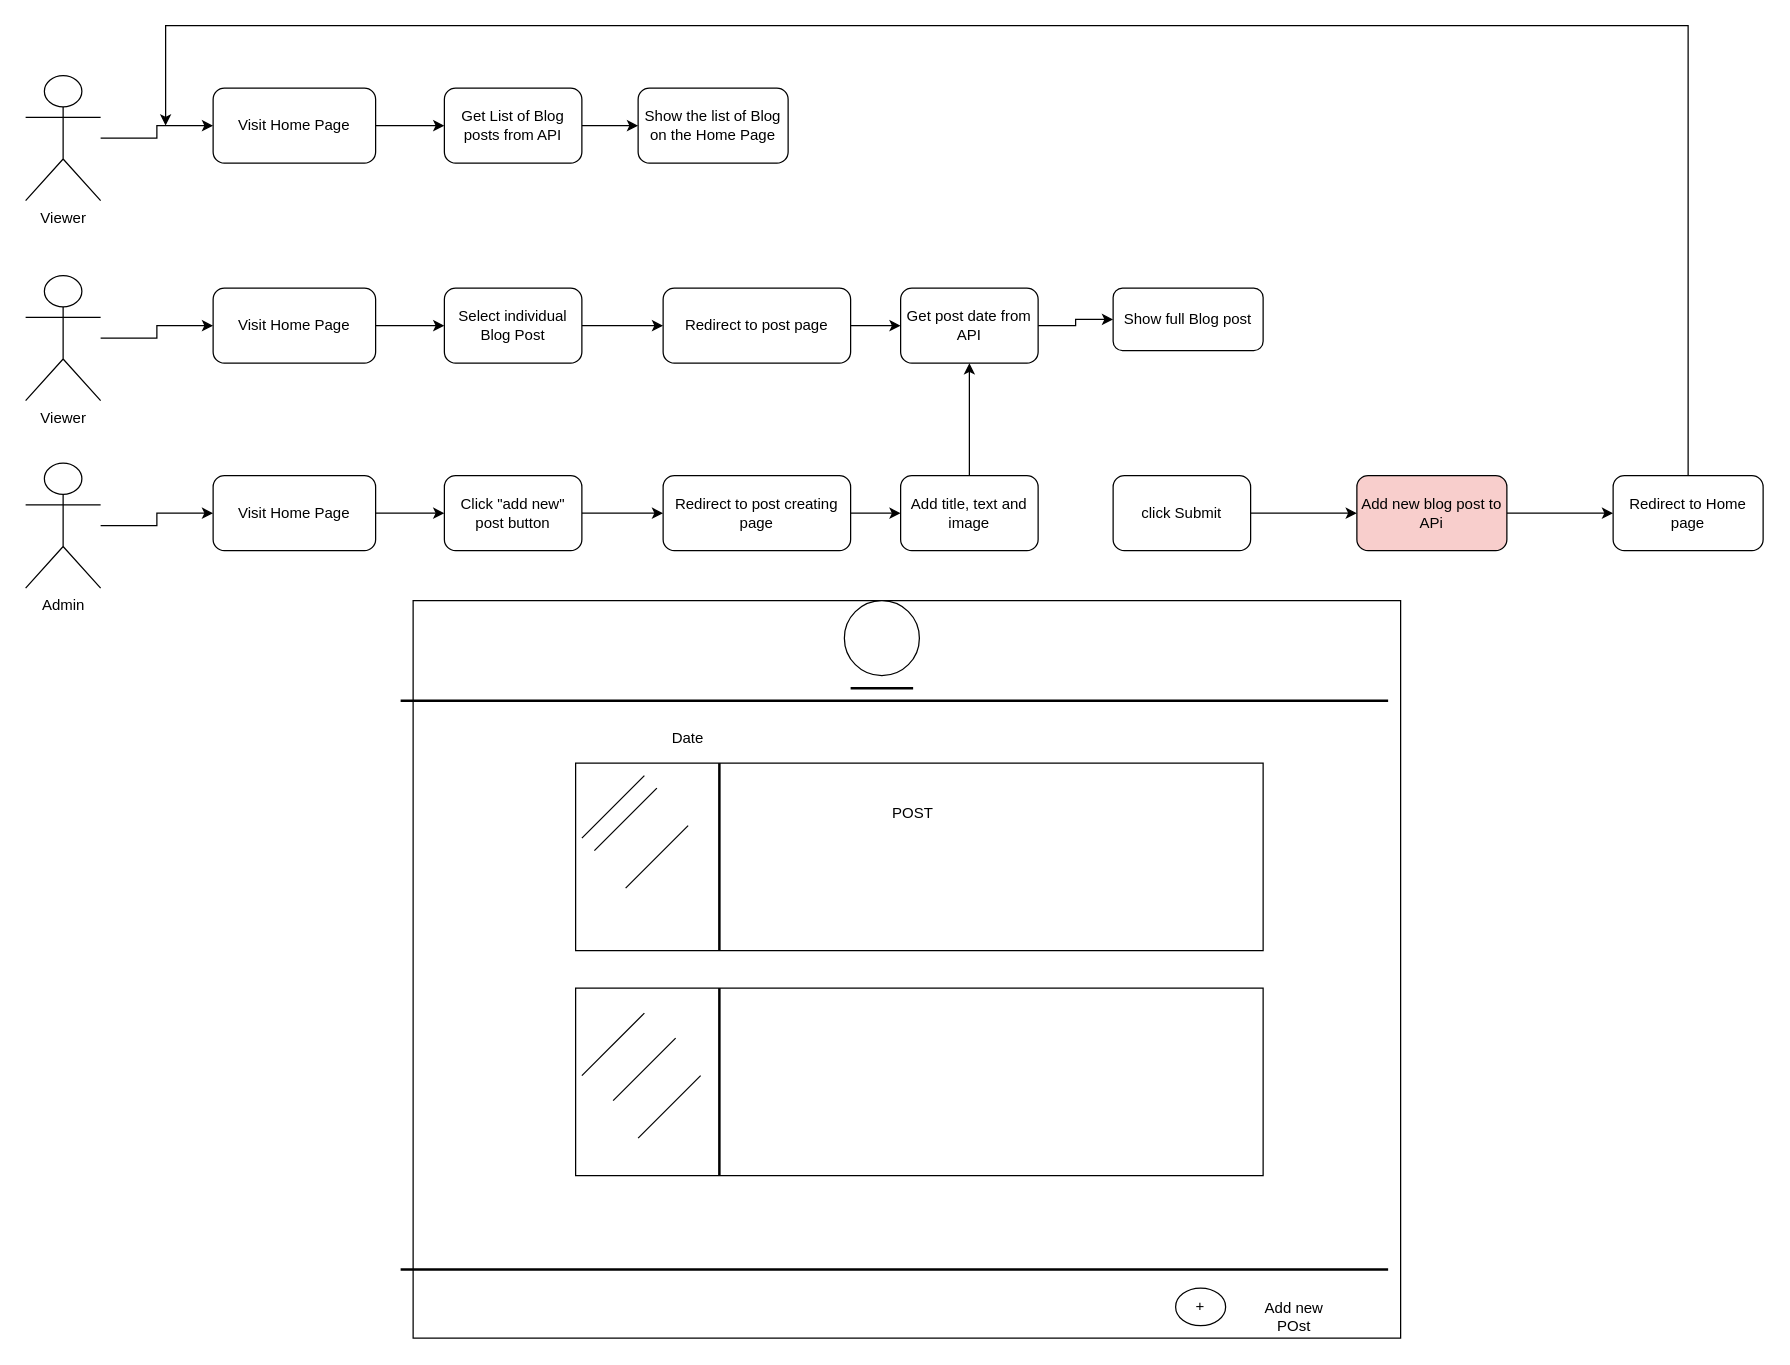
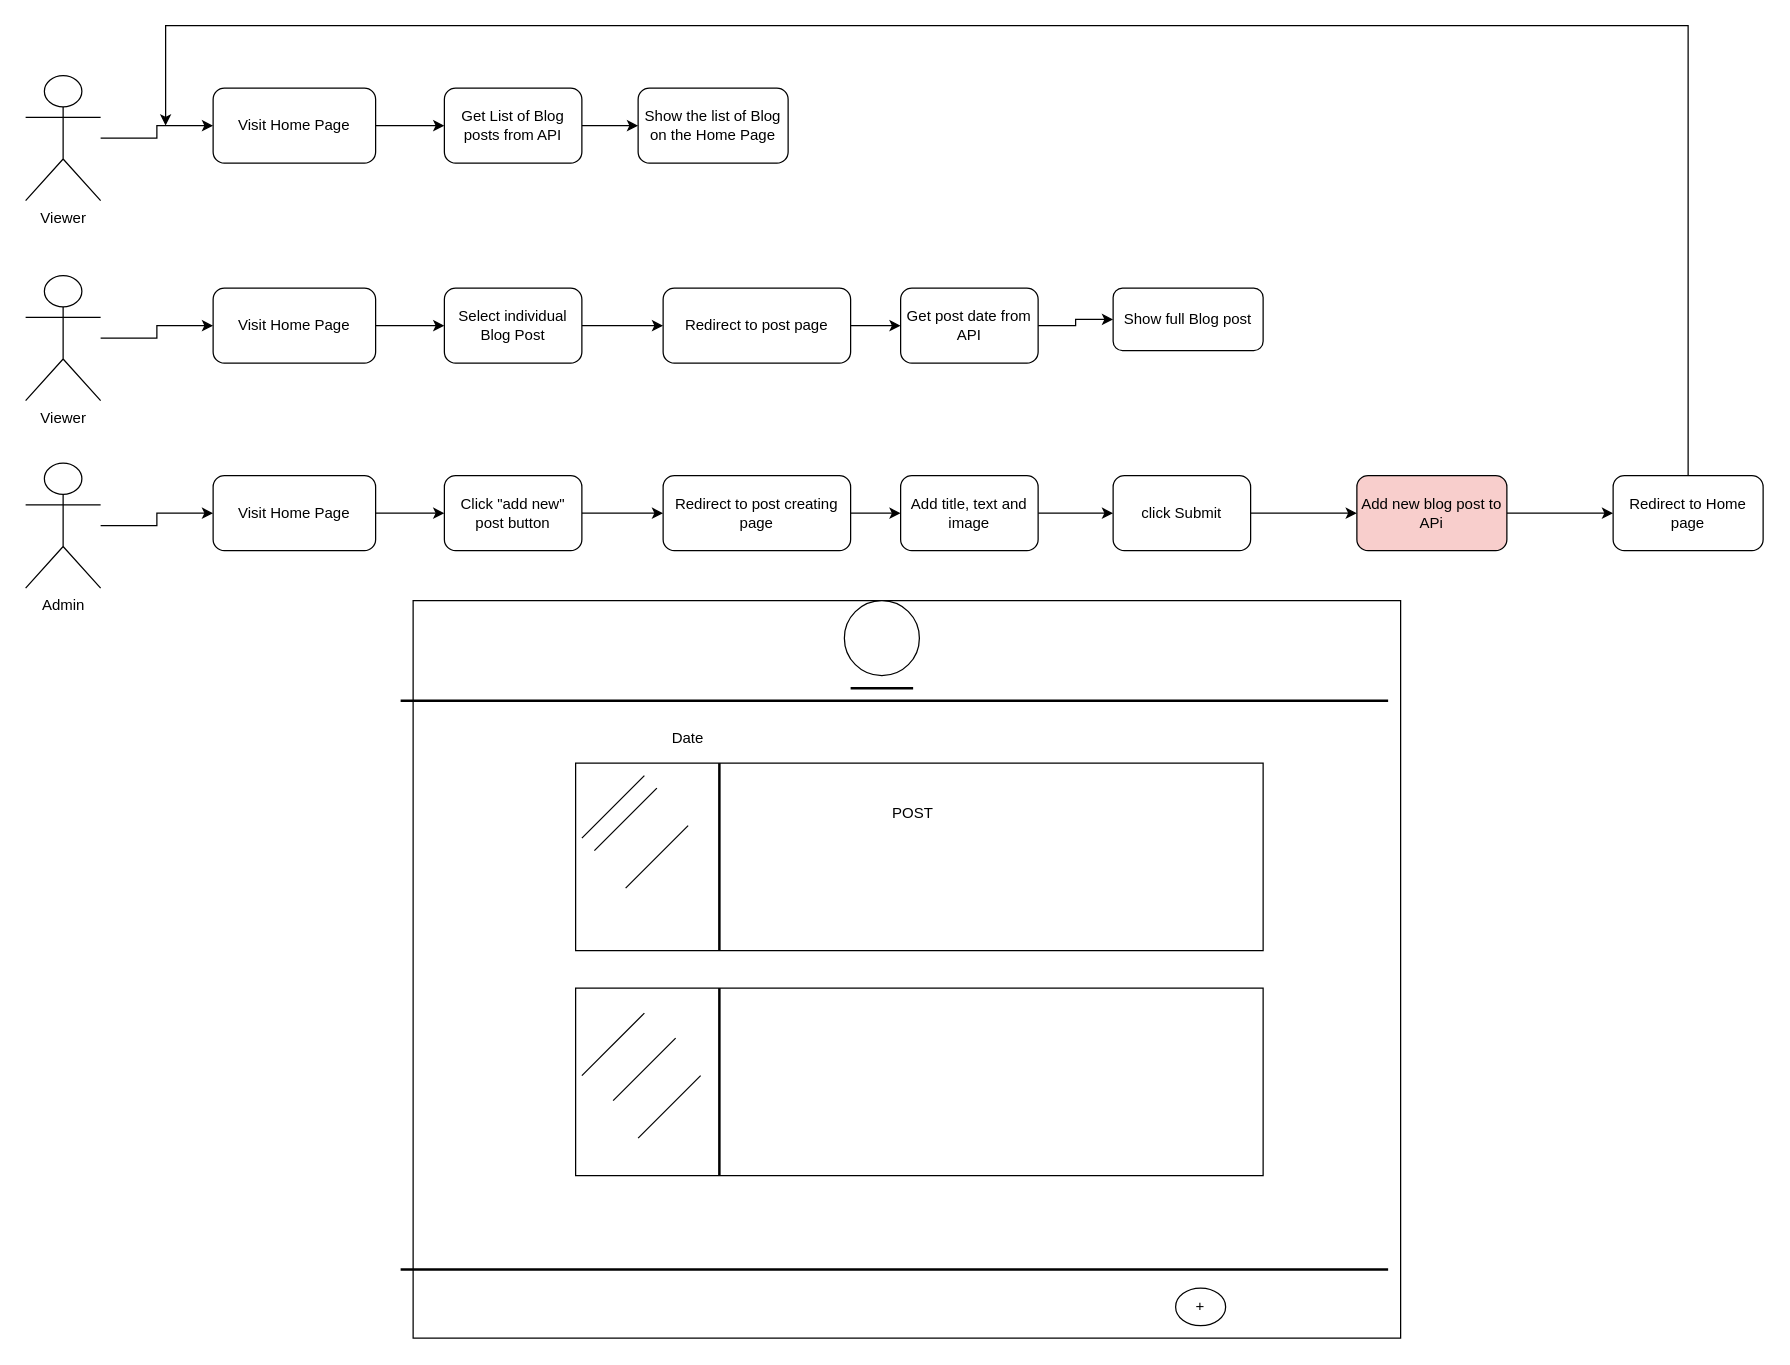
edge "Add title, text and image" -> "Get post date from API": now "Add title, text and image" -> "click Submit"
node "Add new POst": removed
